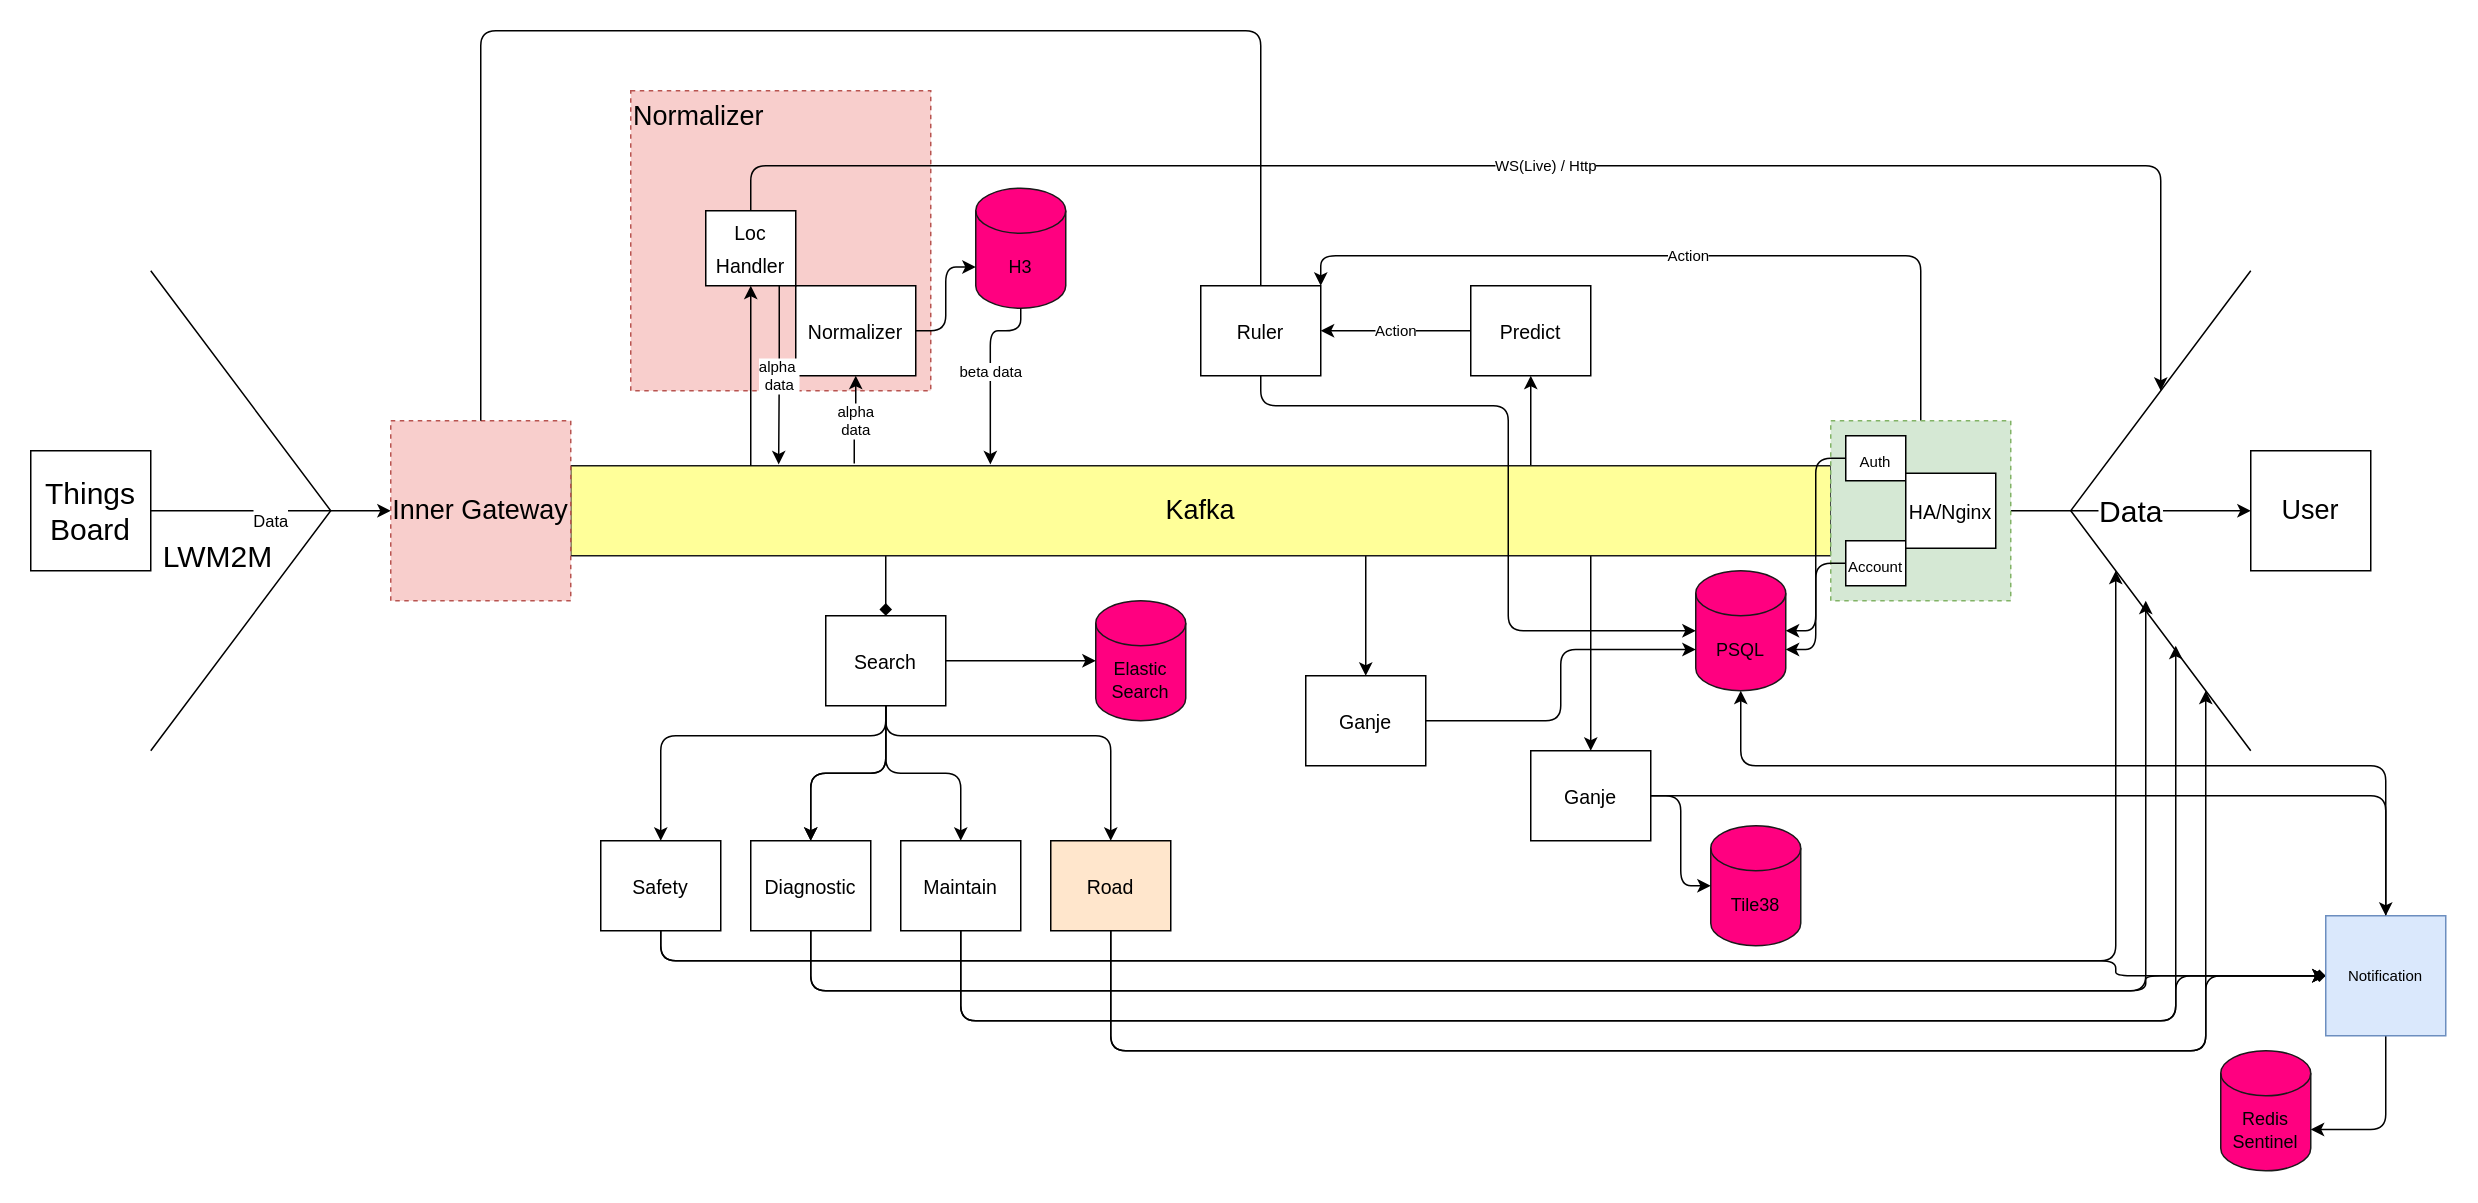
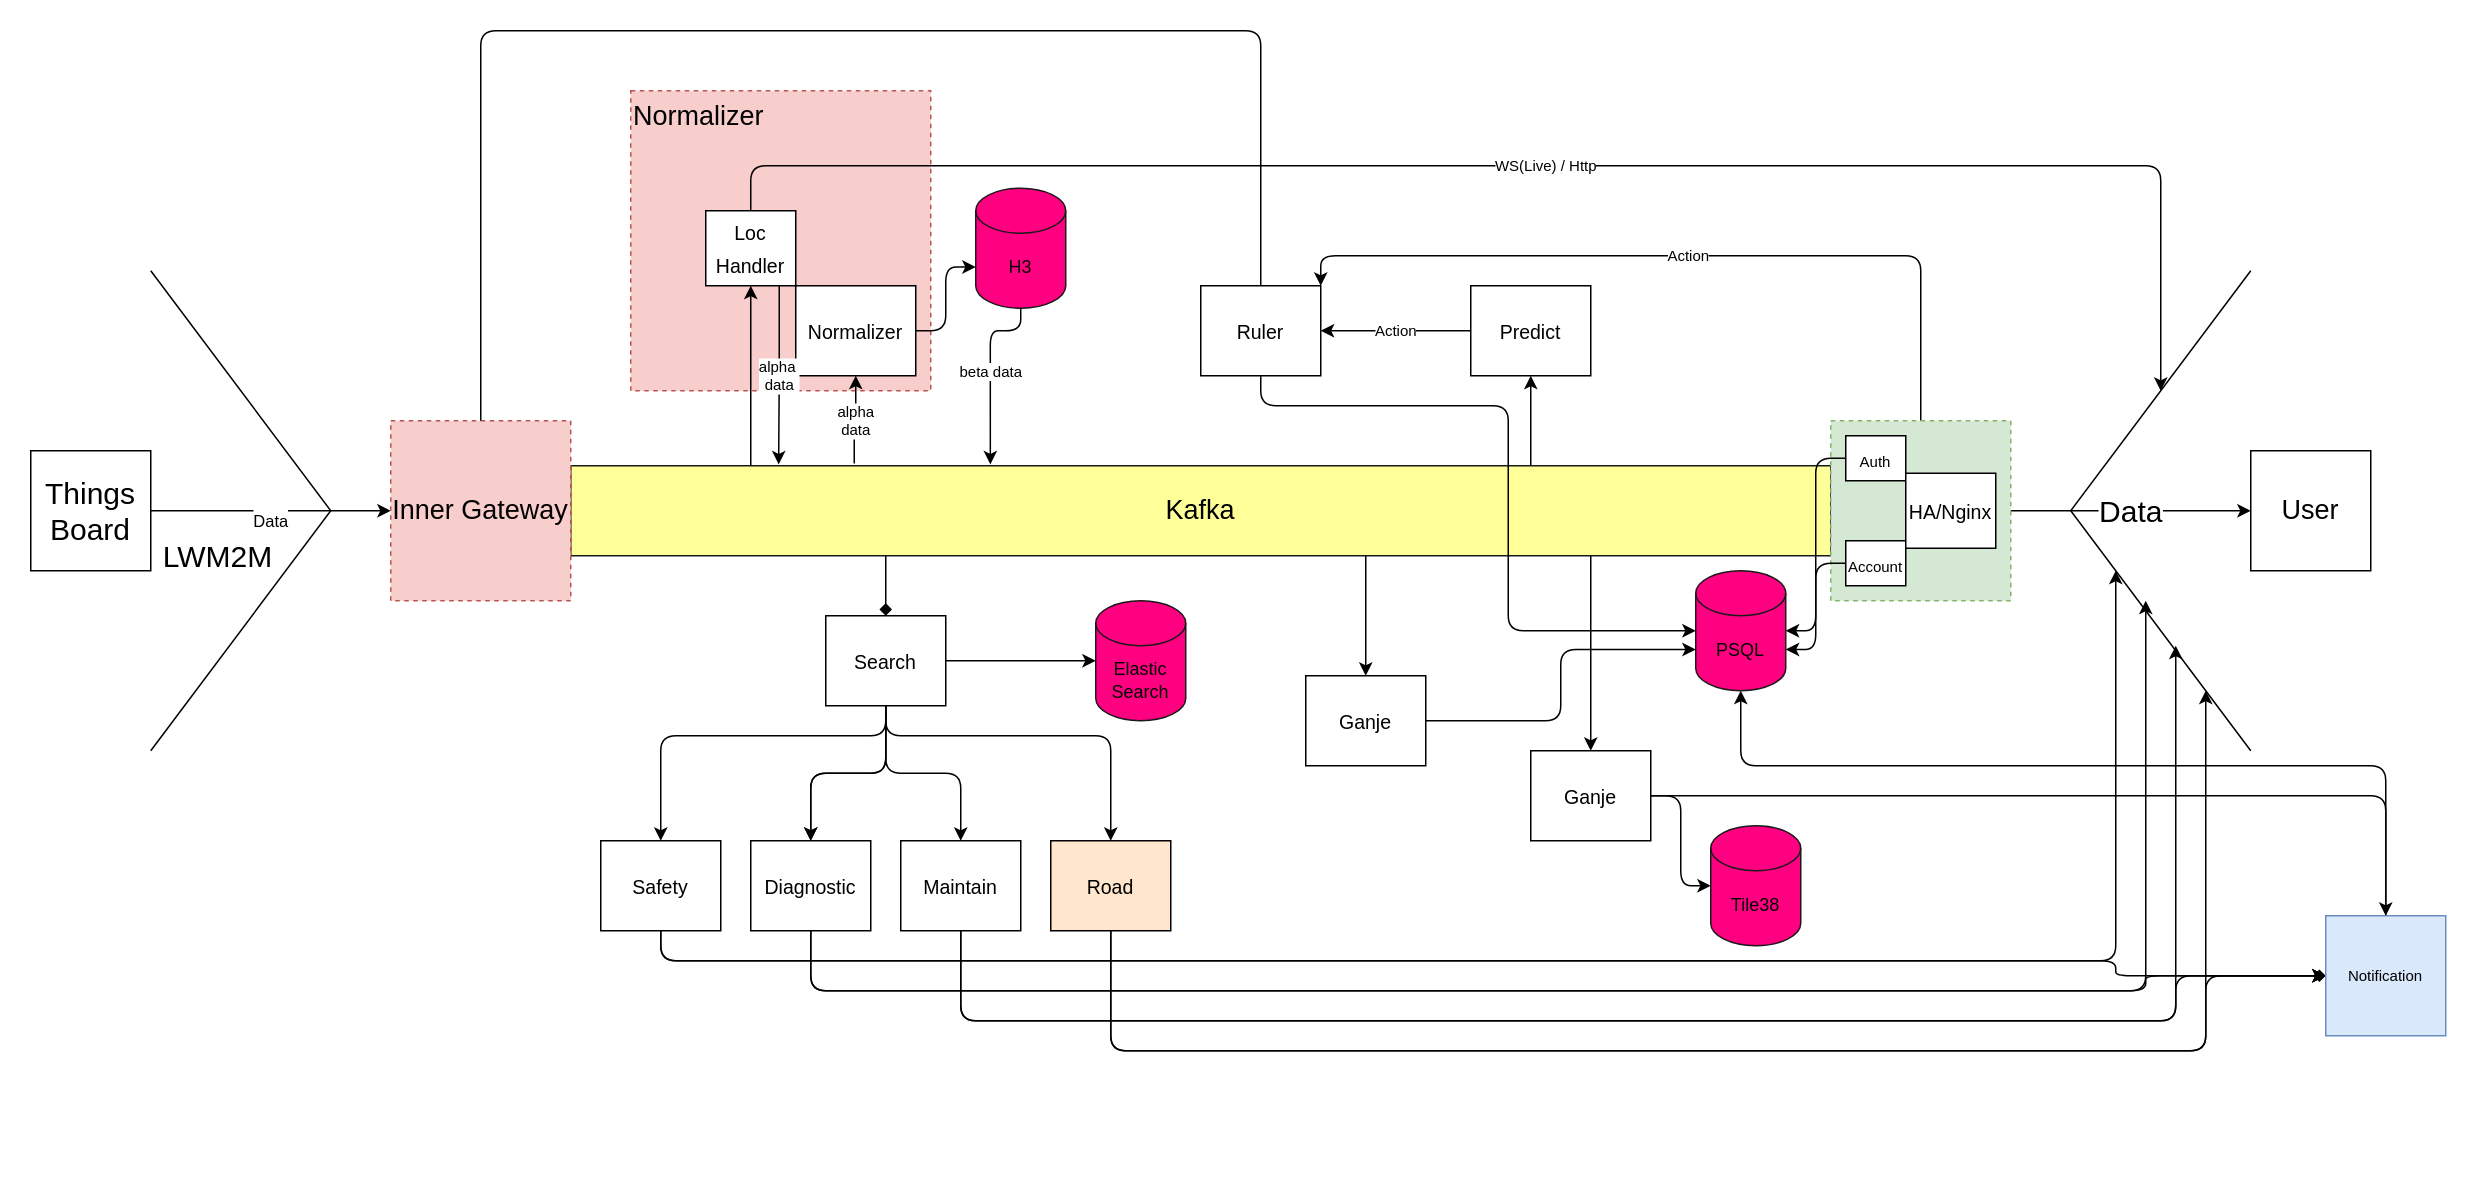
edge "Notification" -> "Redis Sentinel": removed
node "Redis Sentinel": removed
